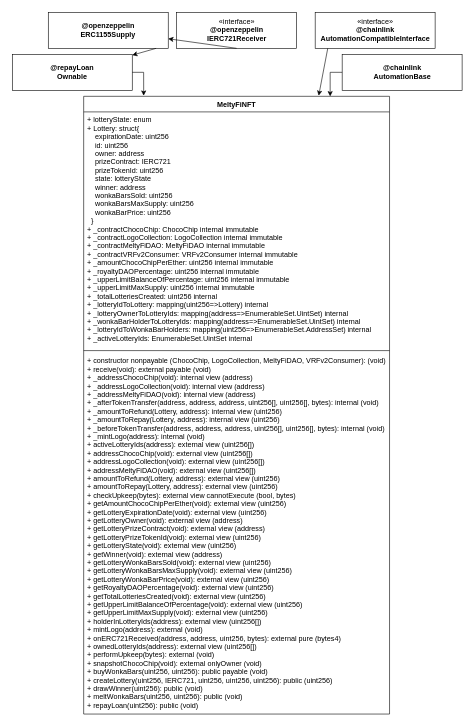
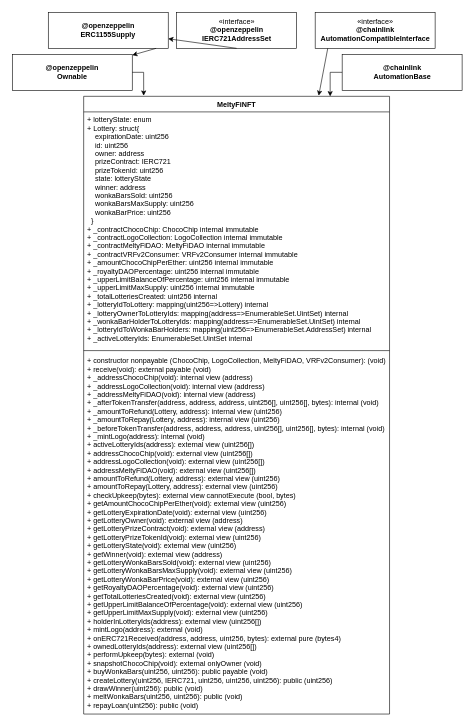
node "«interface» @openzeppelin IERC721Receiver": label "«interface» @openzeppelin IERC721Receiver" -> "«interface» @openzeppelin IERC721AddressSet"
node "@repayLoanOwnable": label "@repayLoanOwnable" -> "@openzeppelinOwnable"
